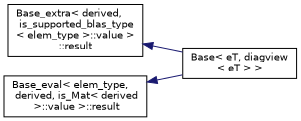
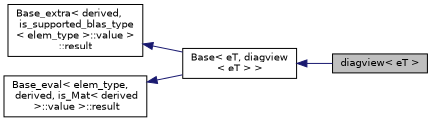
node "diagview< eT >": added
